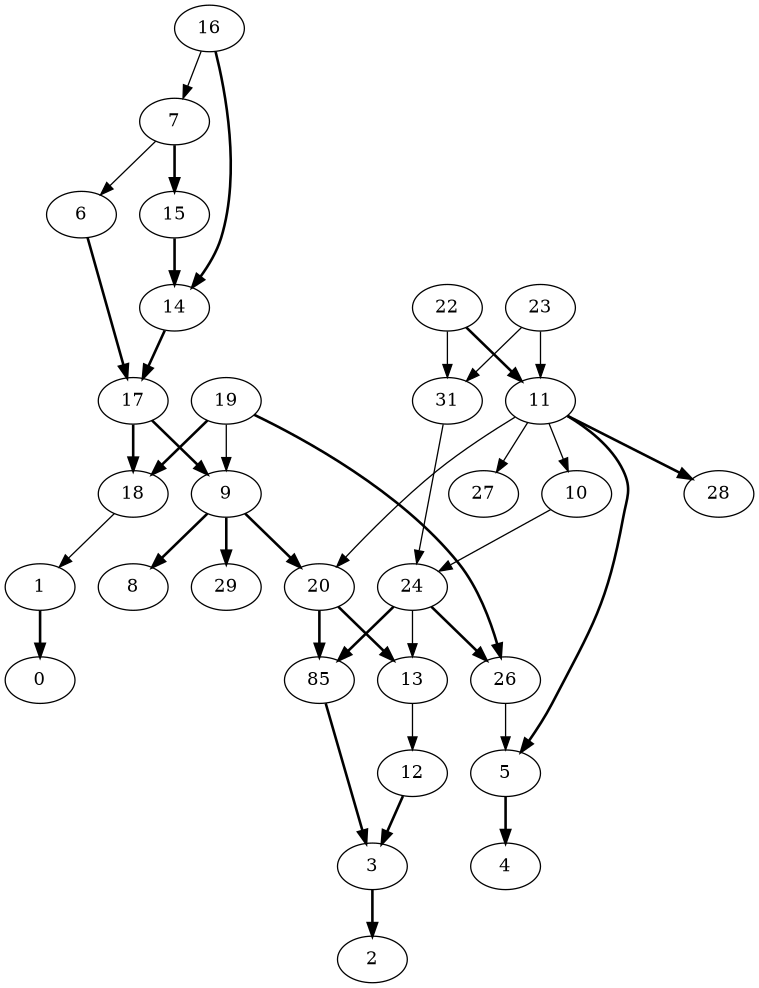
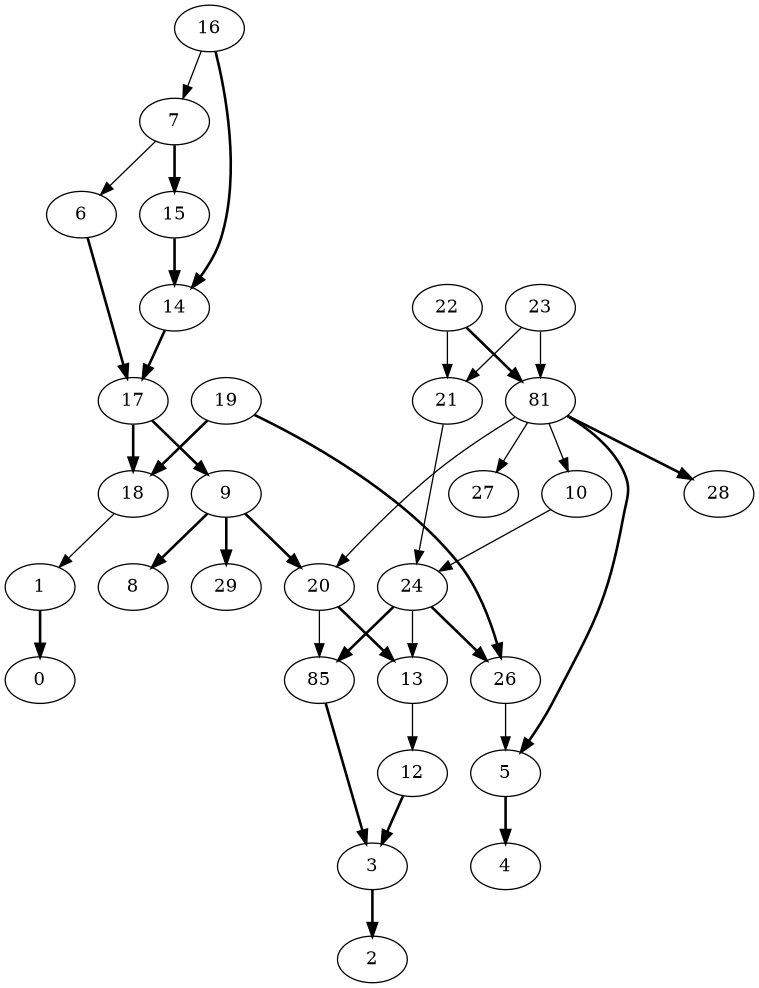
node "31": label "31" -> "21"
node "11": label "11" -> "81"
edge "19" -> "9": removed
edge "20" -> "85": style bold -> solid
